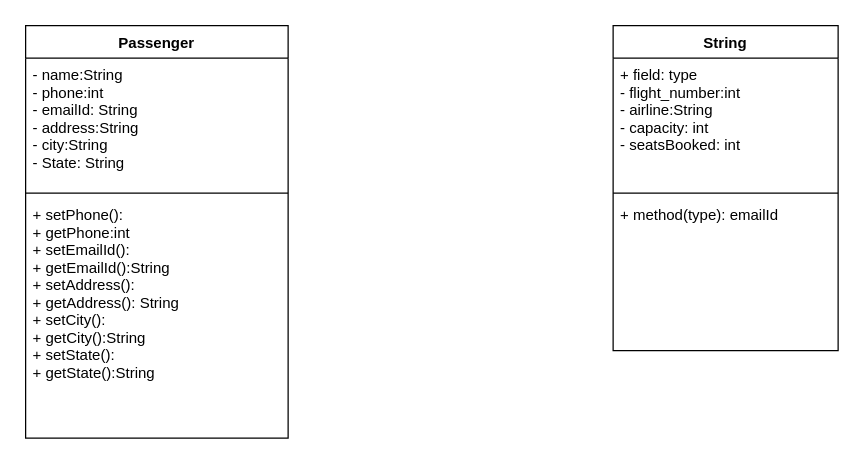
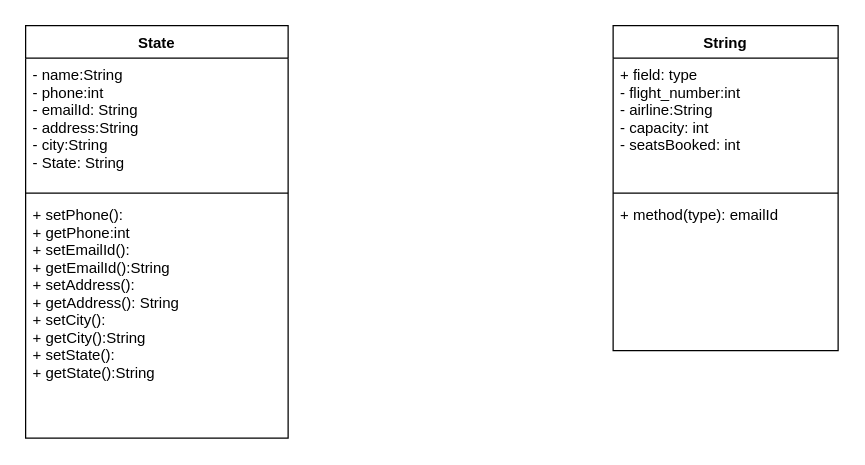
node "Passenger": label "Passenger" -> "State"
